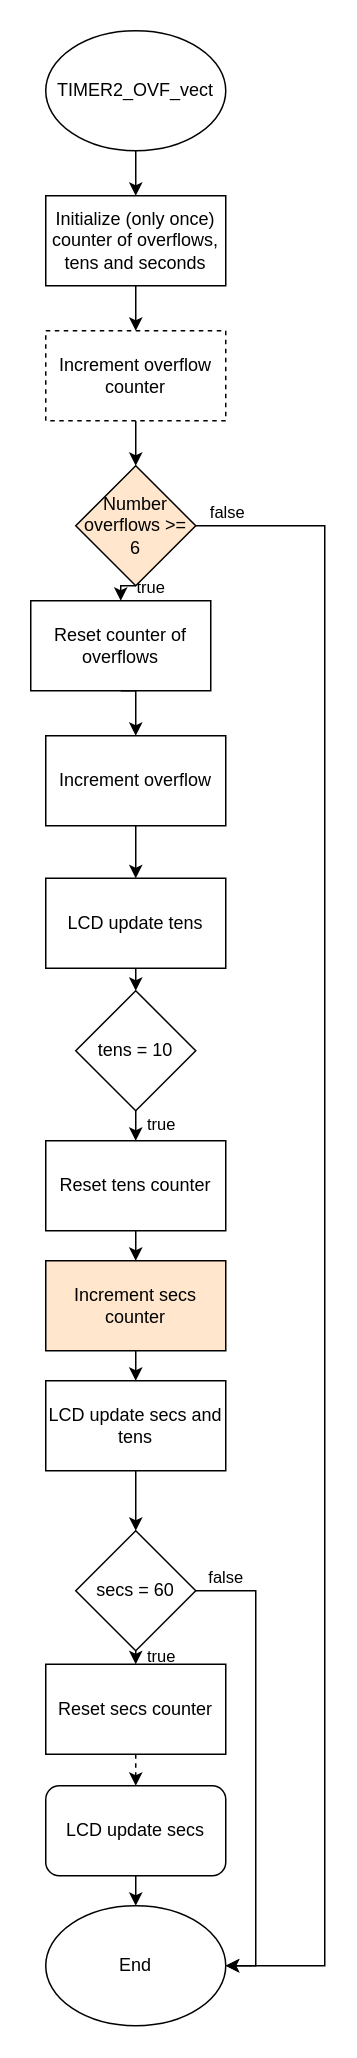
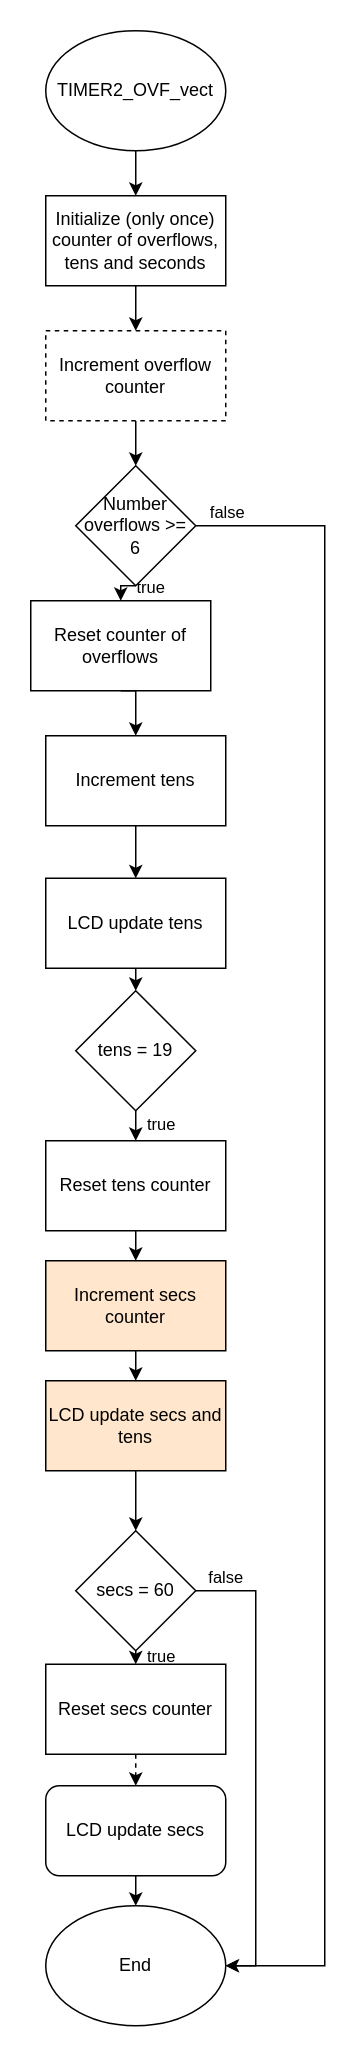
node "Number overflows >= 6": fillcolor #ffe6cc -> #ffffff
edge "Number overflows >= 6" -> "End": arrowhead classic -> open
node "Increment overflow": label "Increment overflow" -> "Increment tens"
node "tens = 10": label "tens = 10" -> "tens = 19"
node "LCD update secs and tens": fillcolor #ffffff -> #ffe6cc
